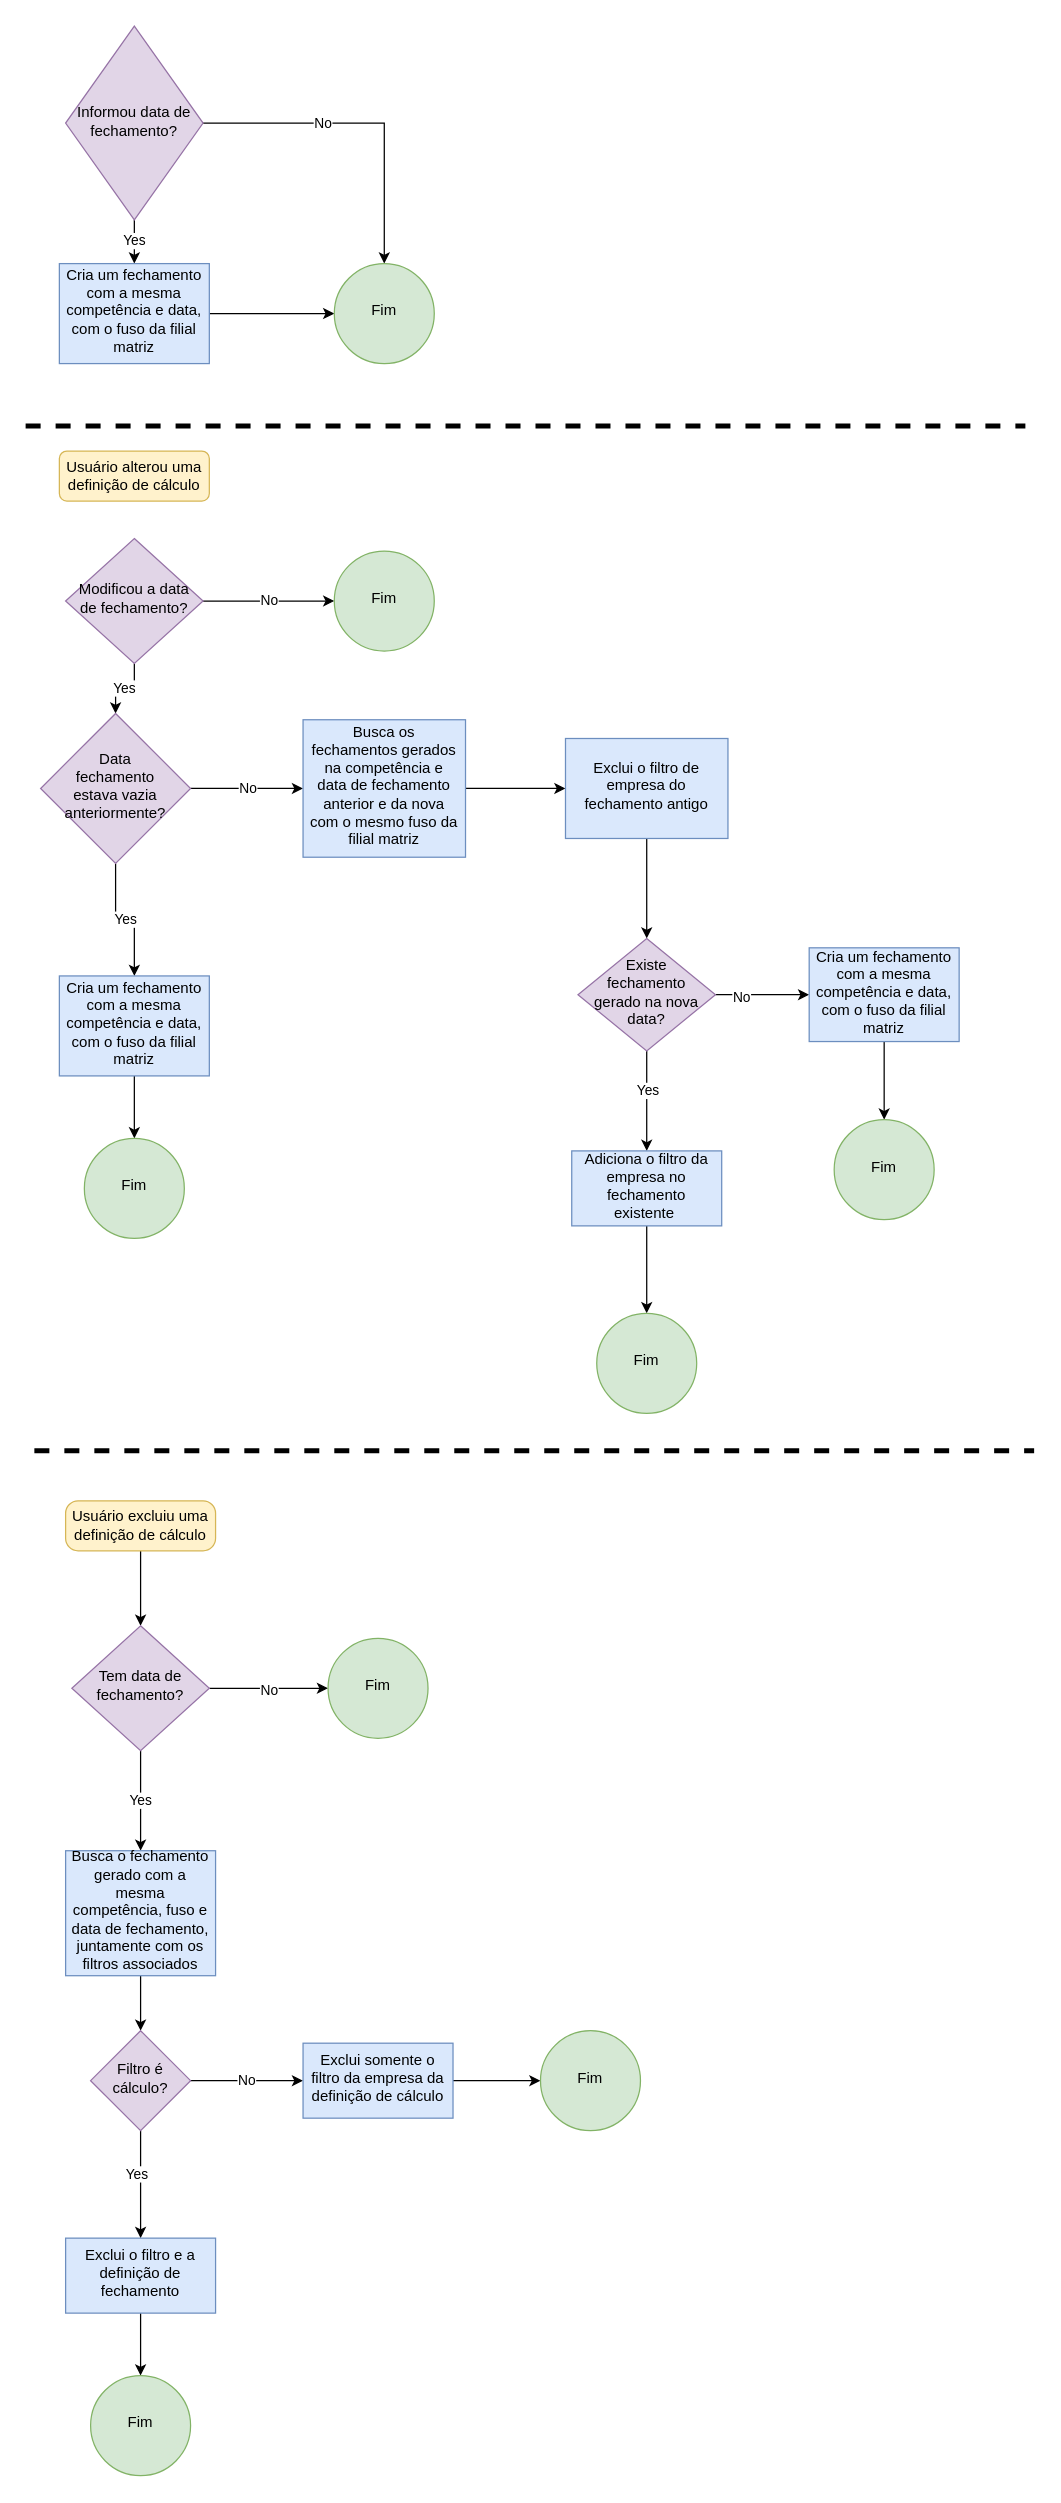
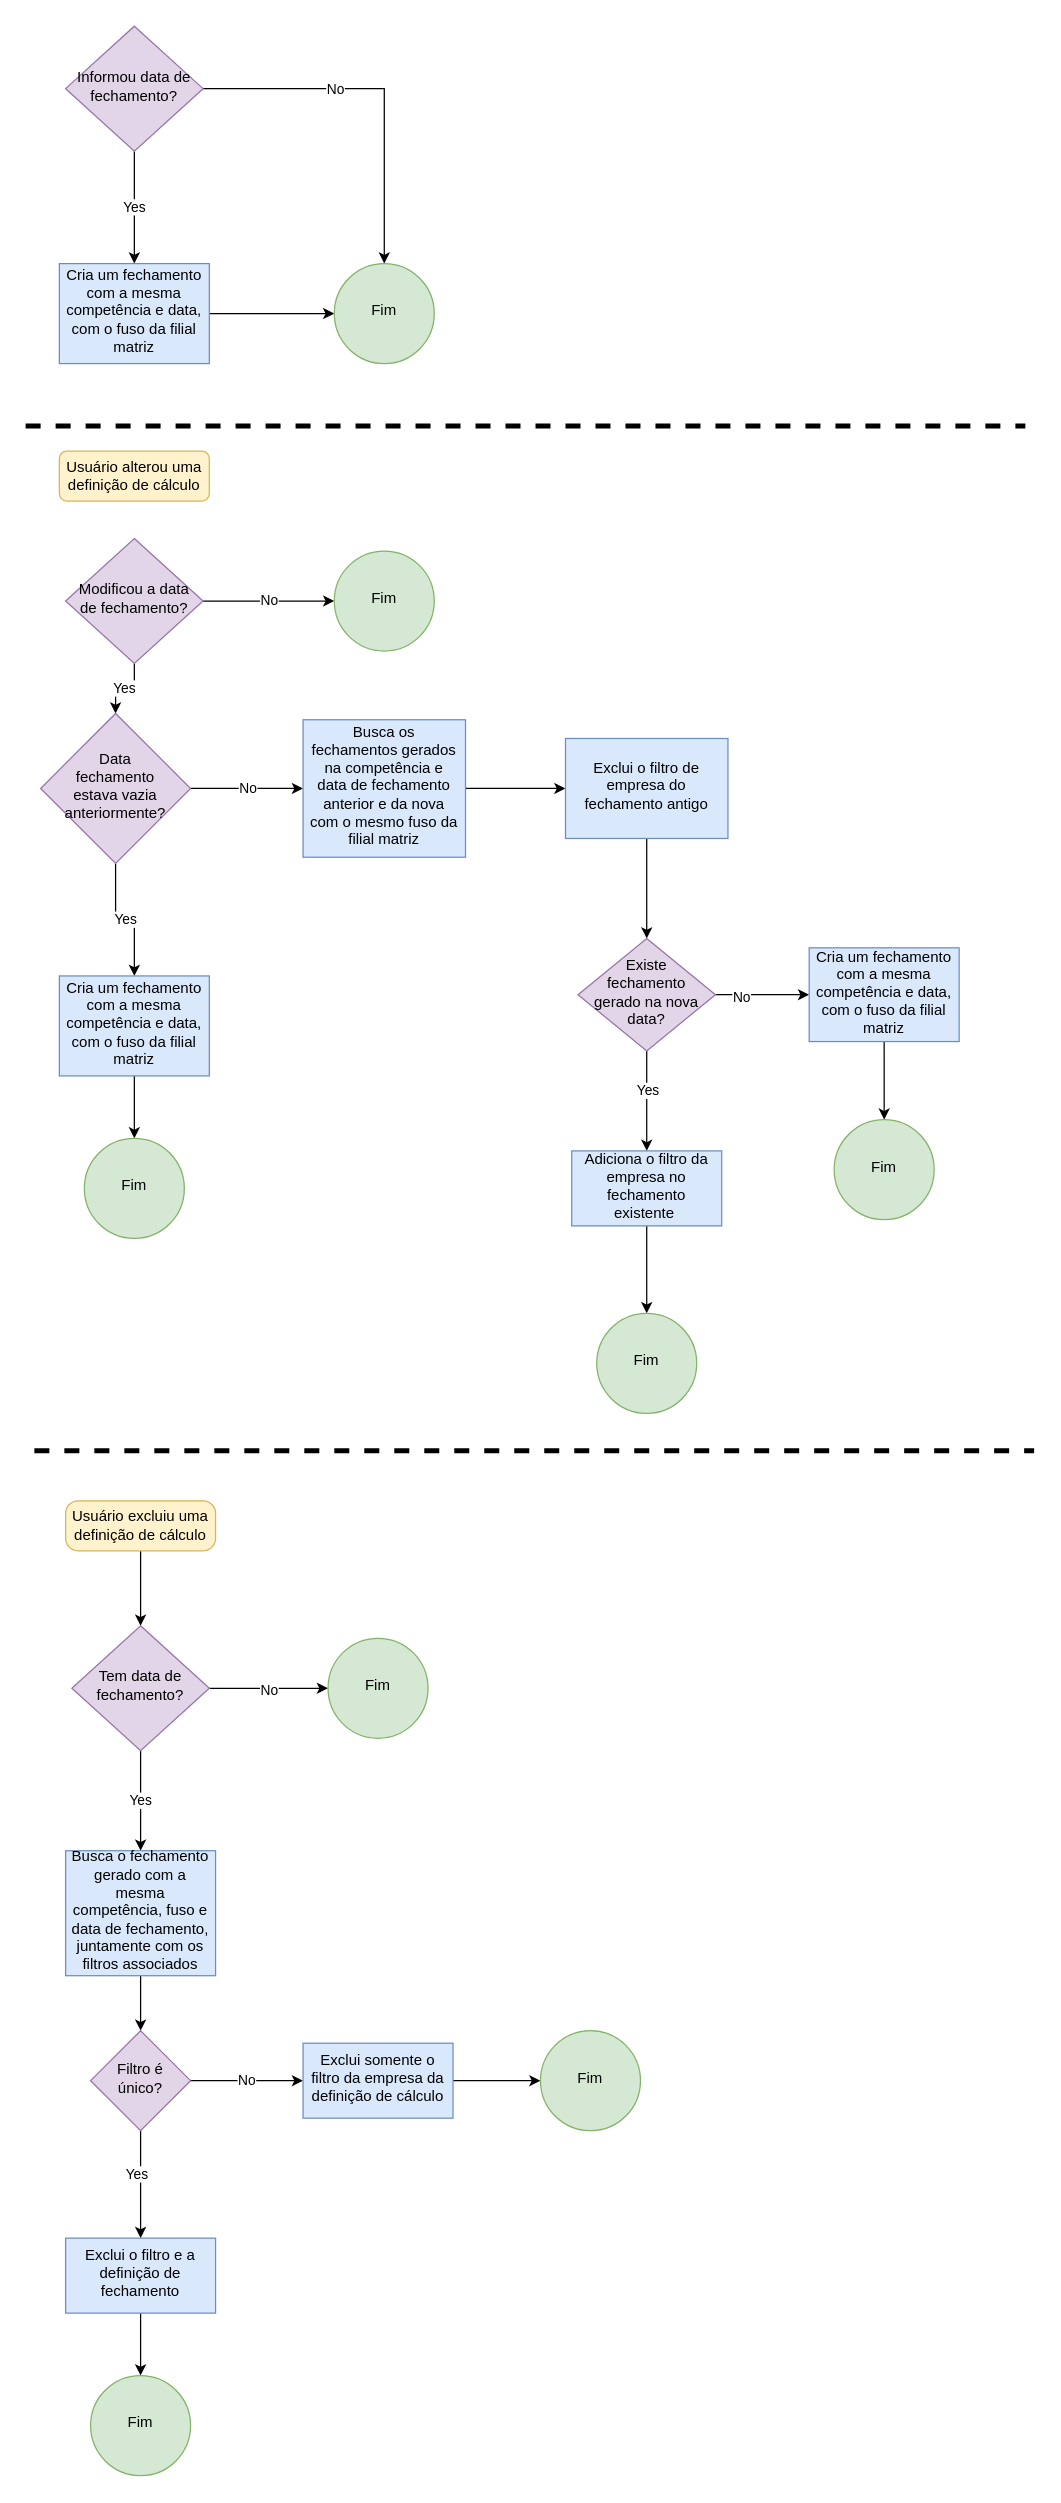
node "Informou data de fechamento?": size 138x194 -> 138x125
node "Filtro é cálculo?": label "Filtro é cálculo?" -> "Filtro é único?"
